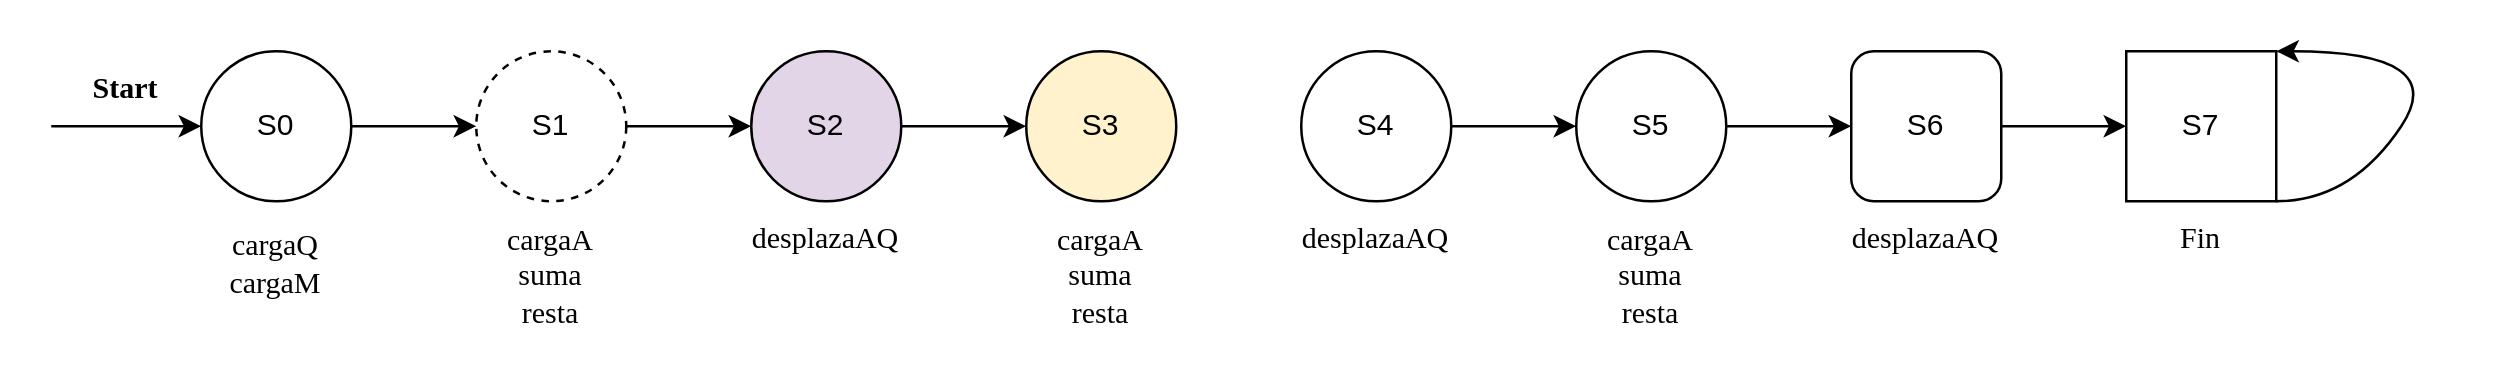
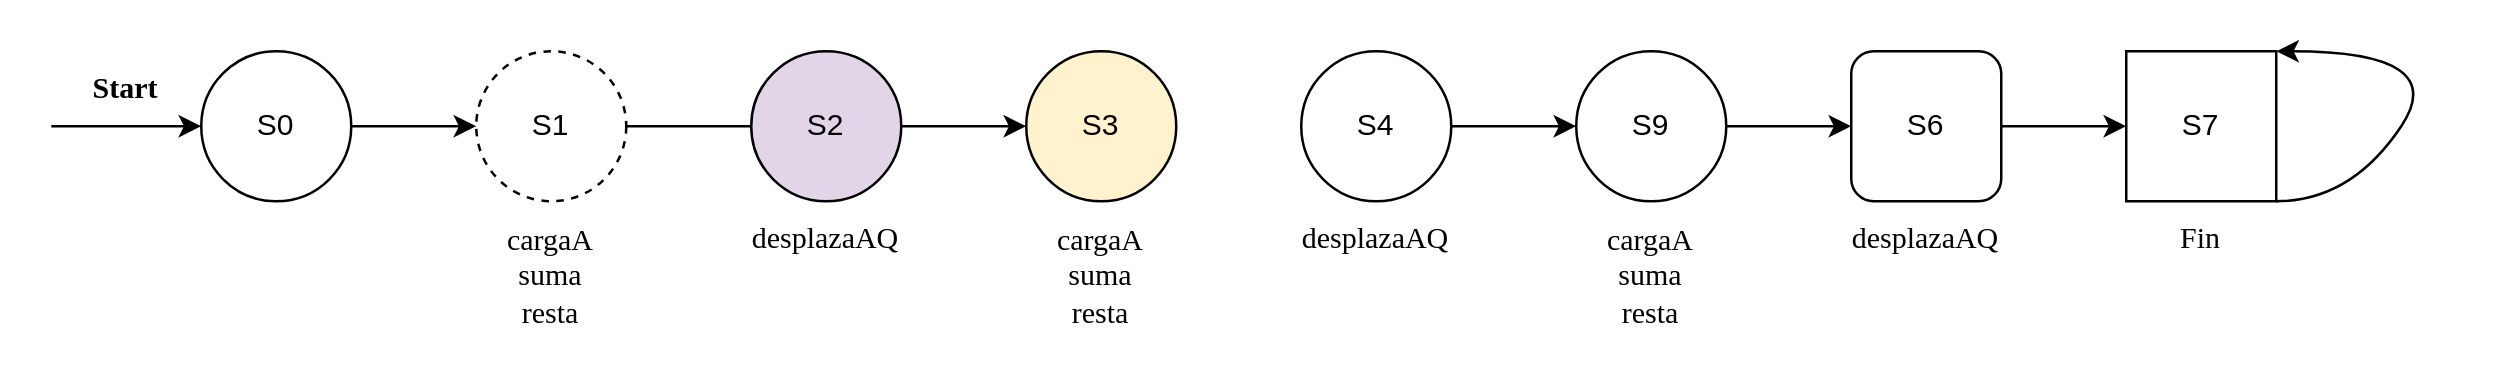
edge "S1" -> "S2": arrowhead classic -> none
node "S5": label "S5" -> "S9"
node "cargaQ cargaM": removed
